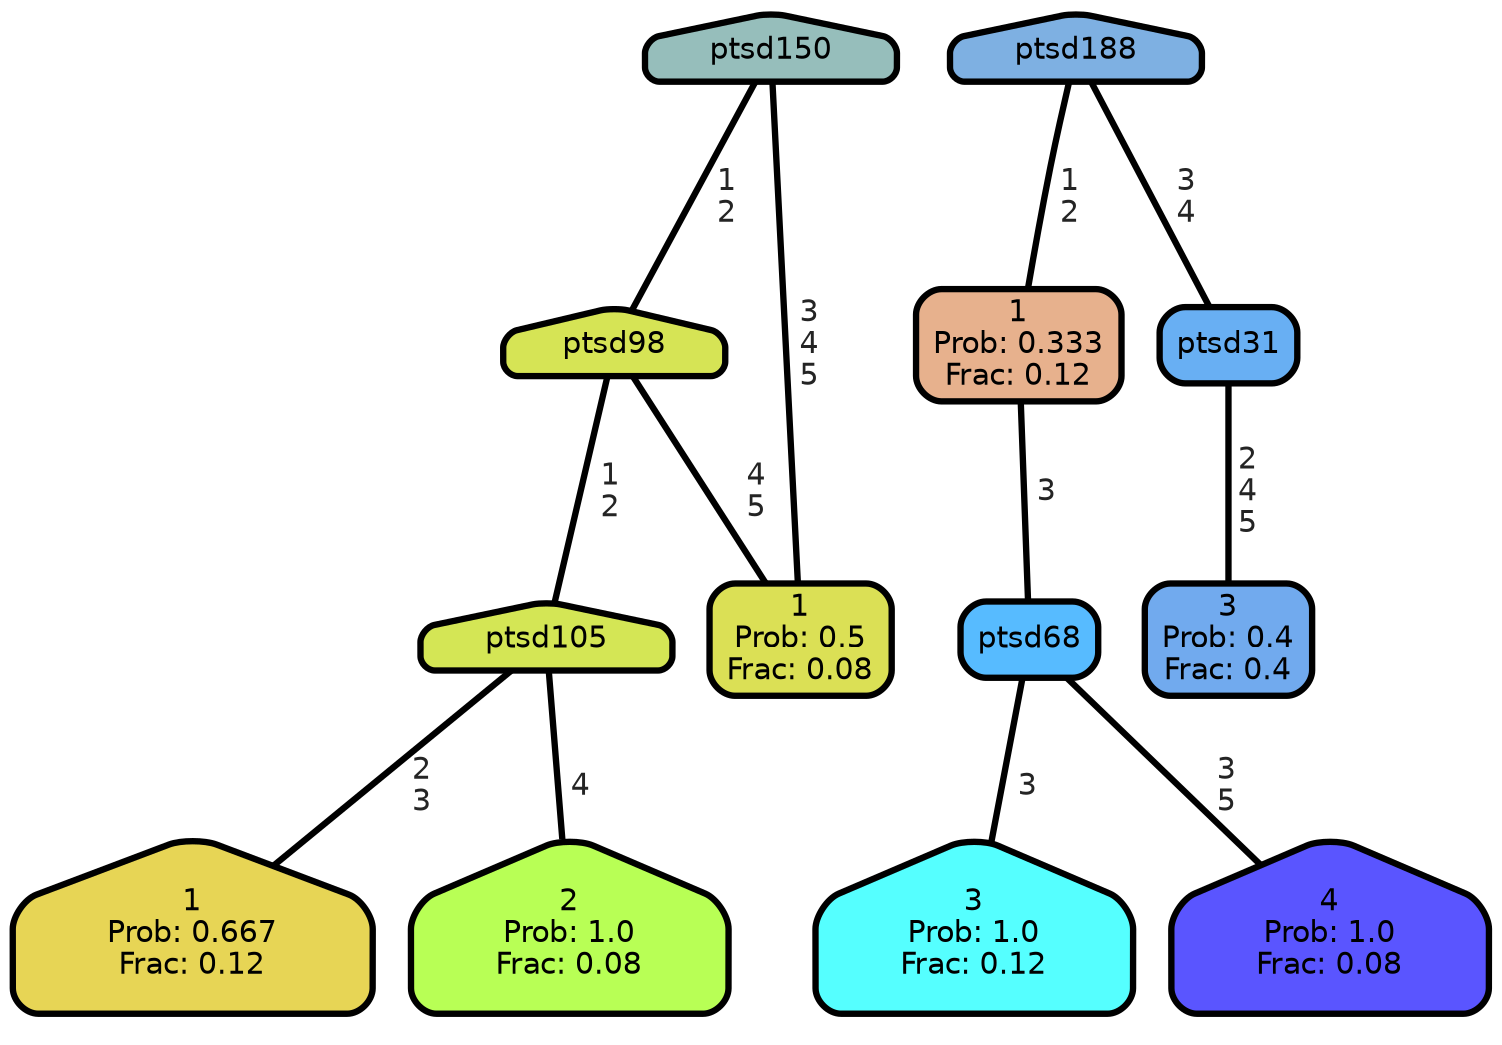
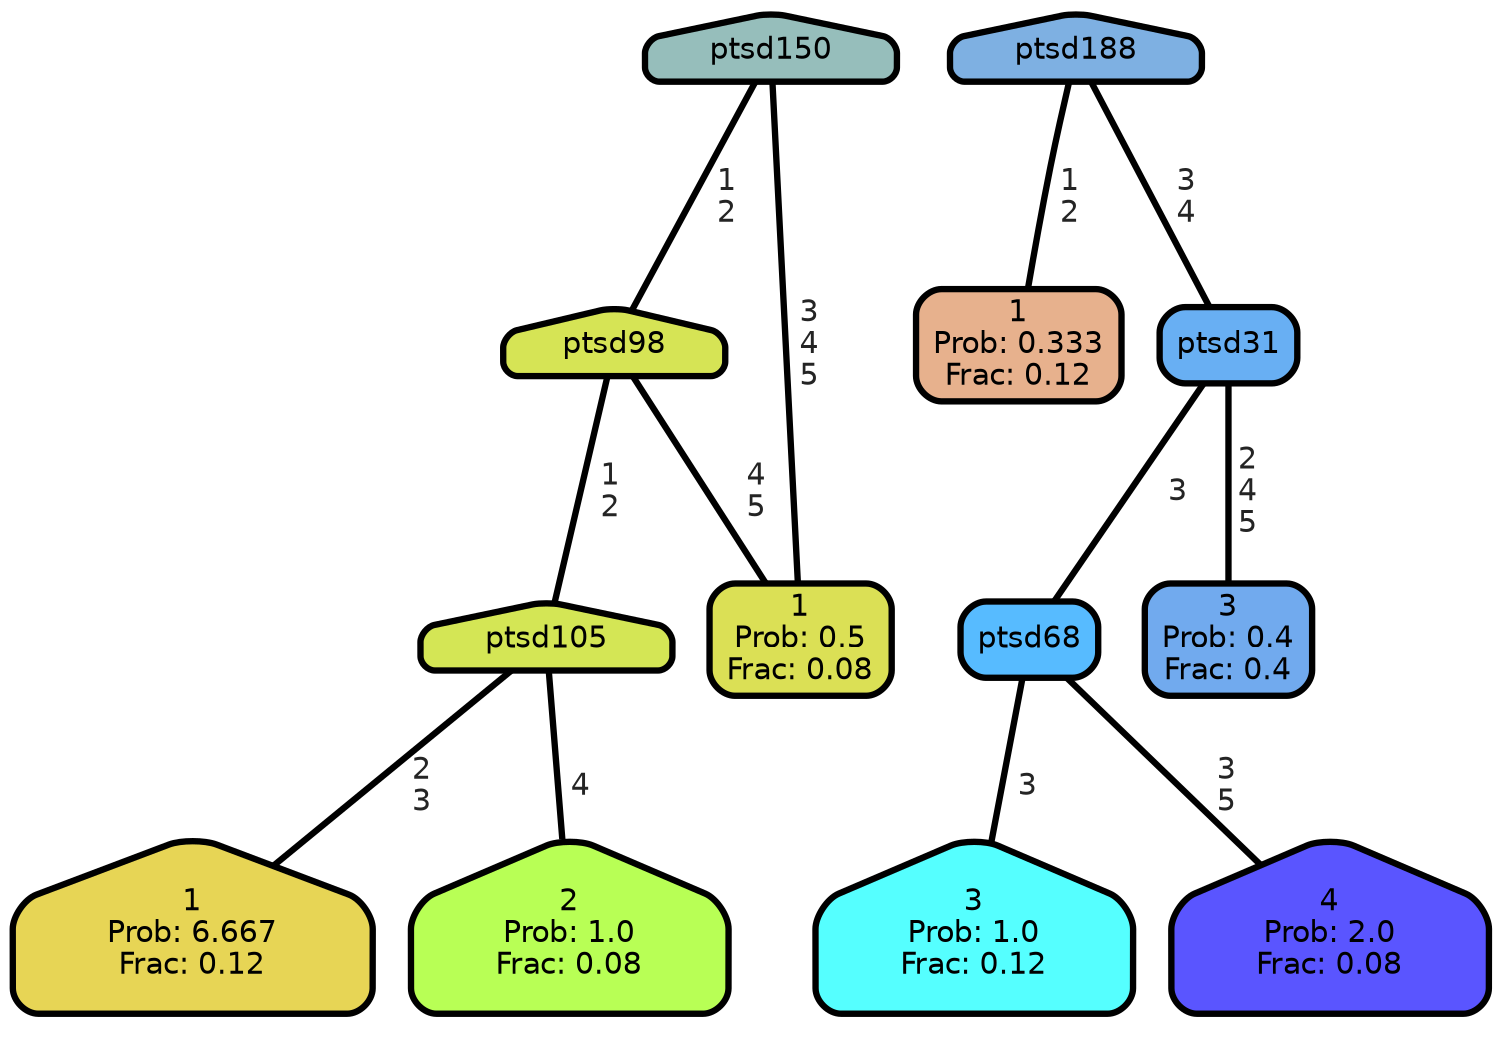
edge "1 Prob: 0.333 Frac: 0.12" -- "ptsd68": now "ptsd31" -- "ptsd68"
node "1 Prob: 0.667 Frac: 0.12": label "1 Prob: 0.667 Frac: 0.12" -> "1 Prob: 6.667 Frac: 0.12"
node "4 Prob: 1.0 Frac: 0.08": label "4 Prob: 1.0 Frac: 0.08" -> "4 Prob: 2.0 Frac: 0.08"
